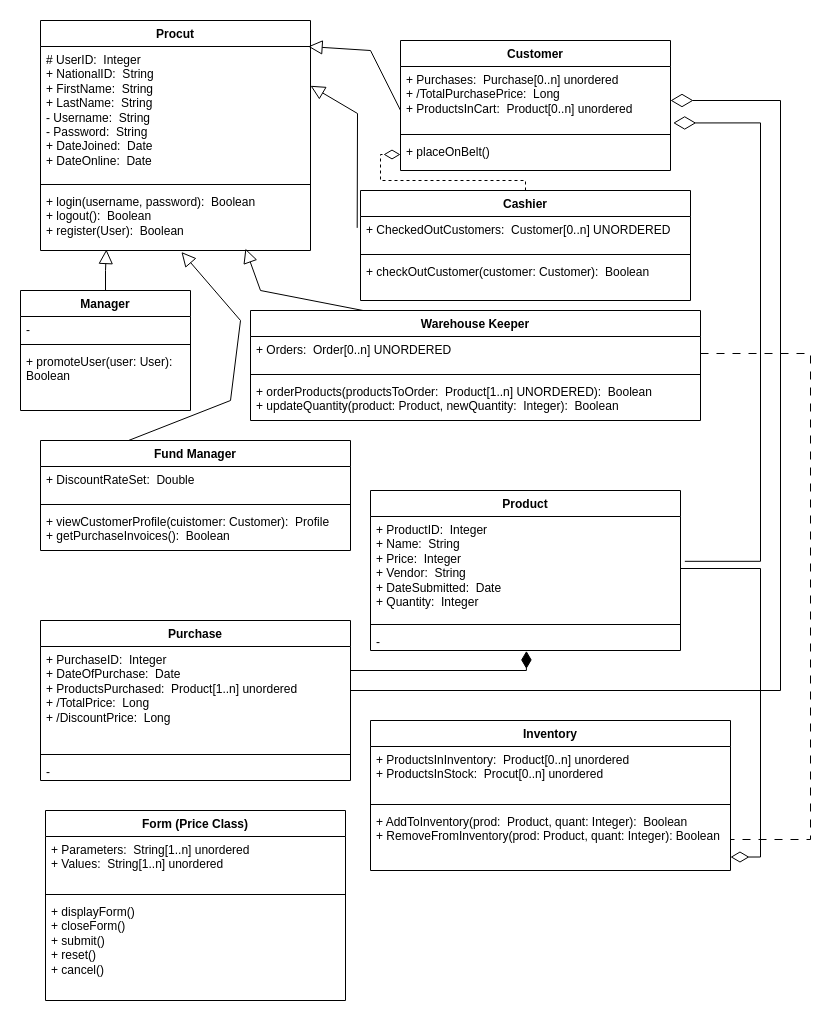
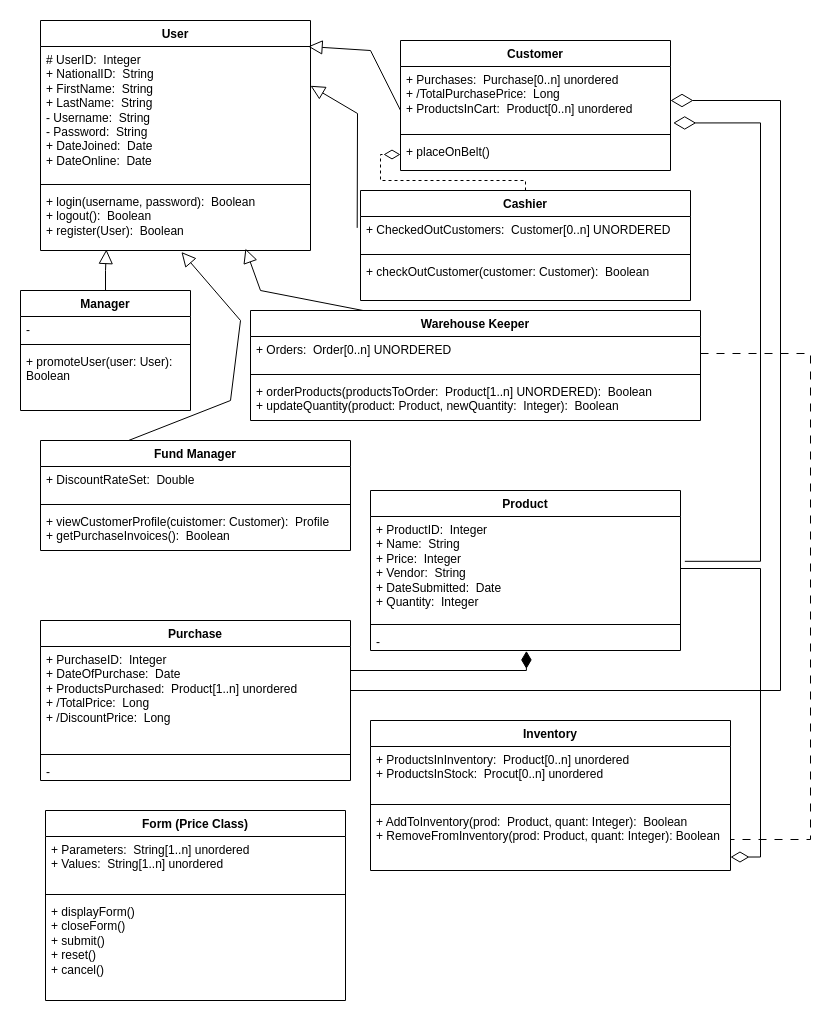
node "Procut": label "Procut" -> "User"
